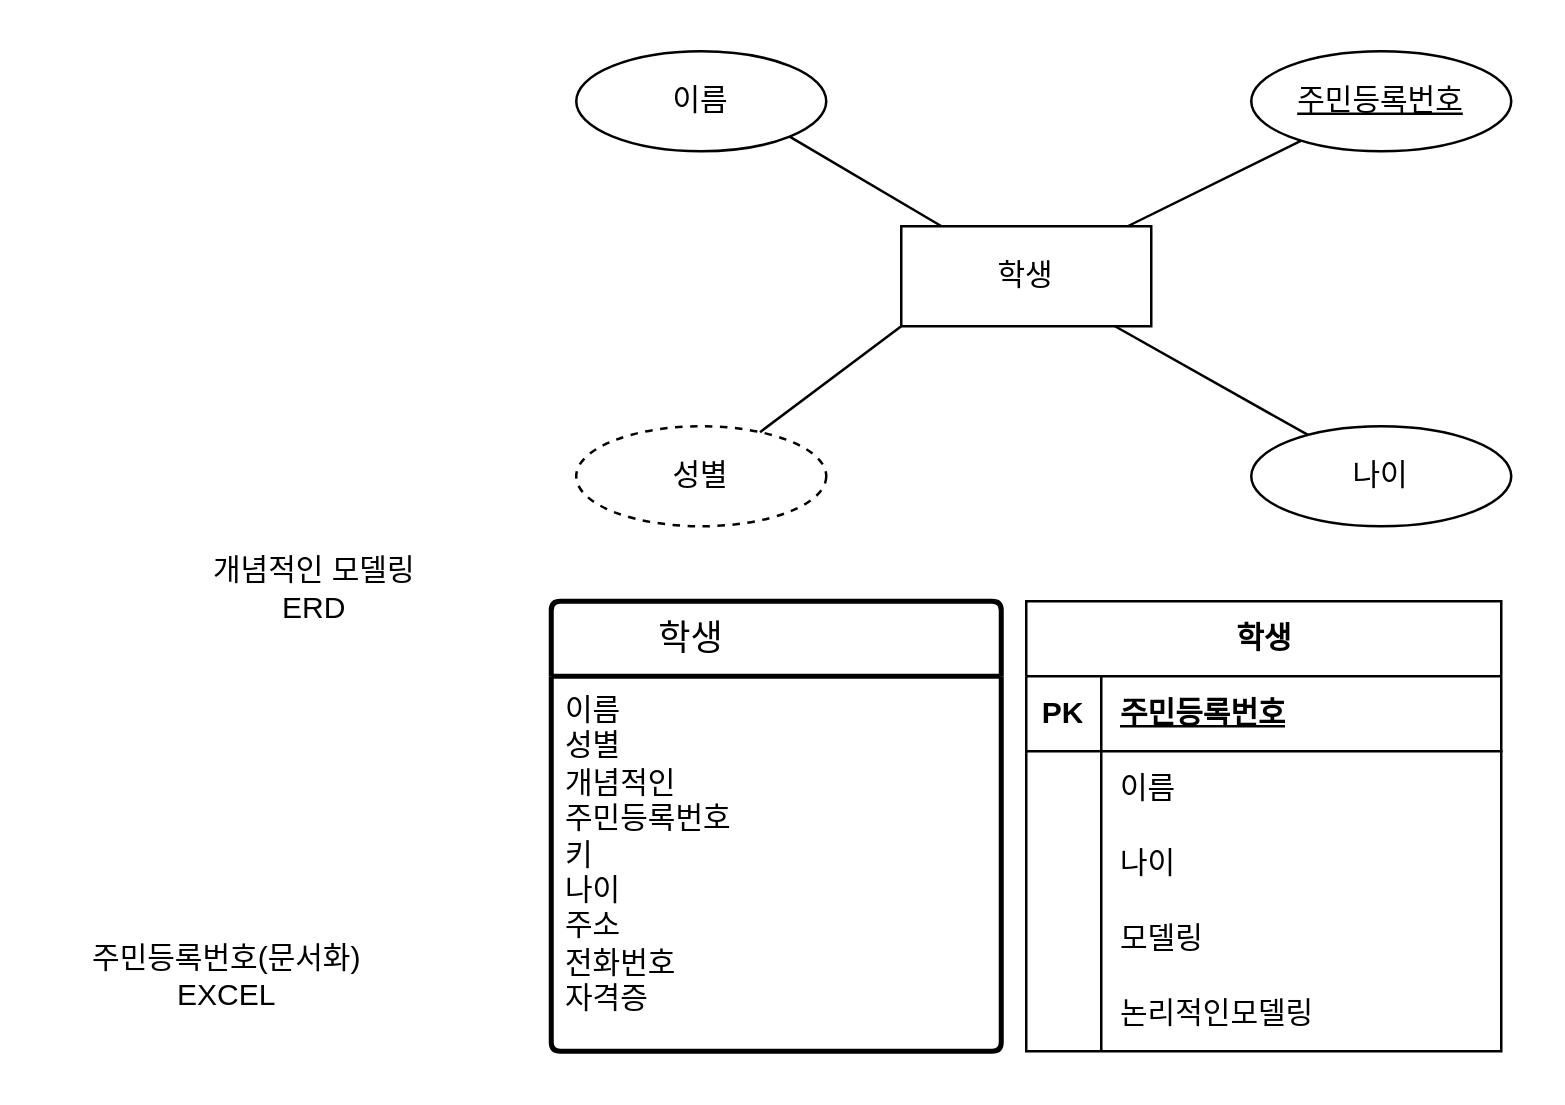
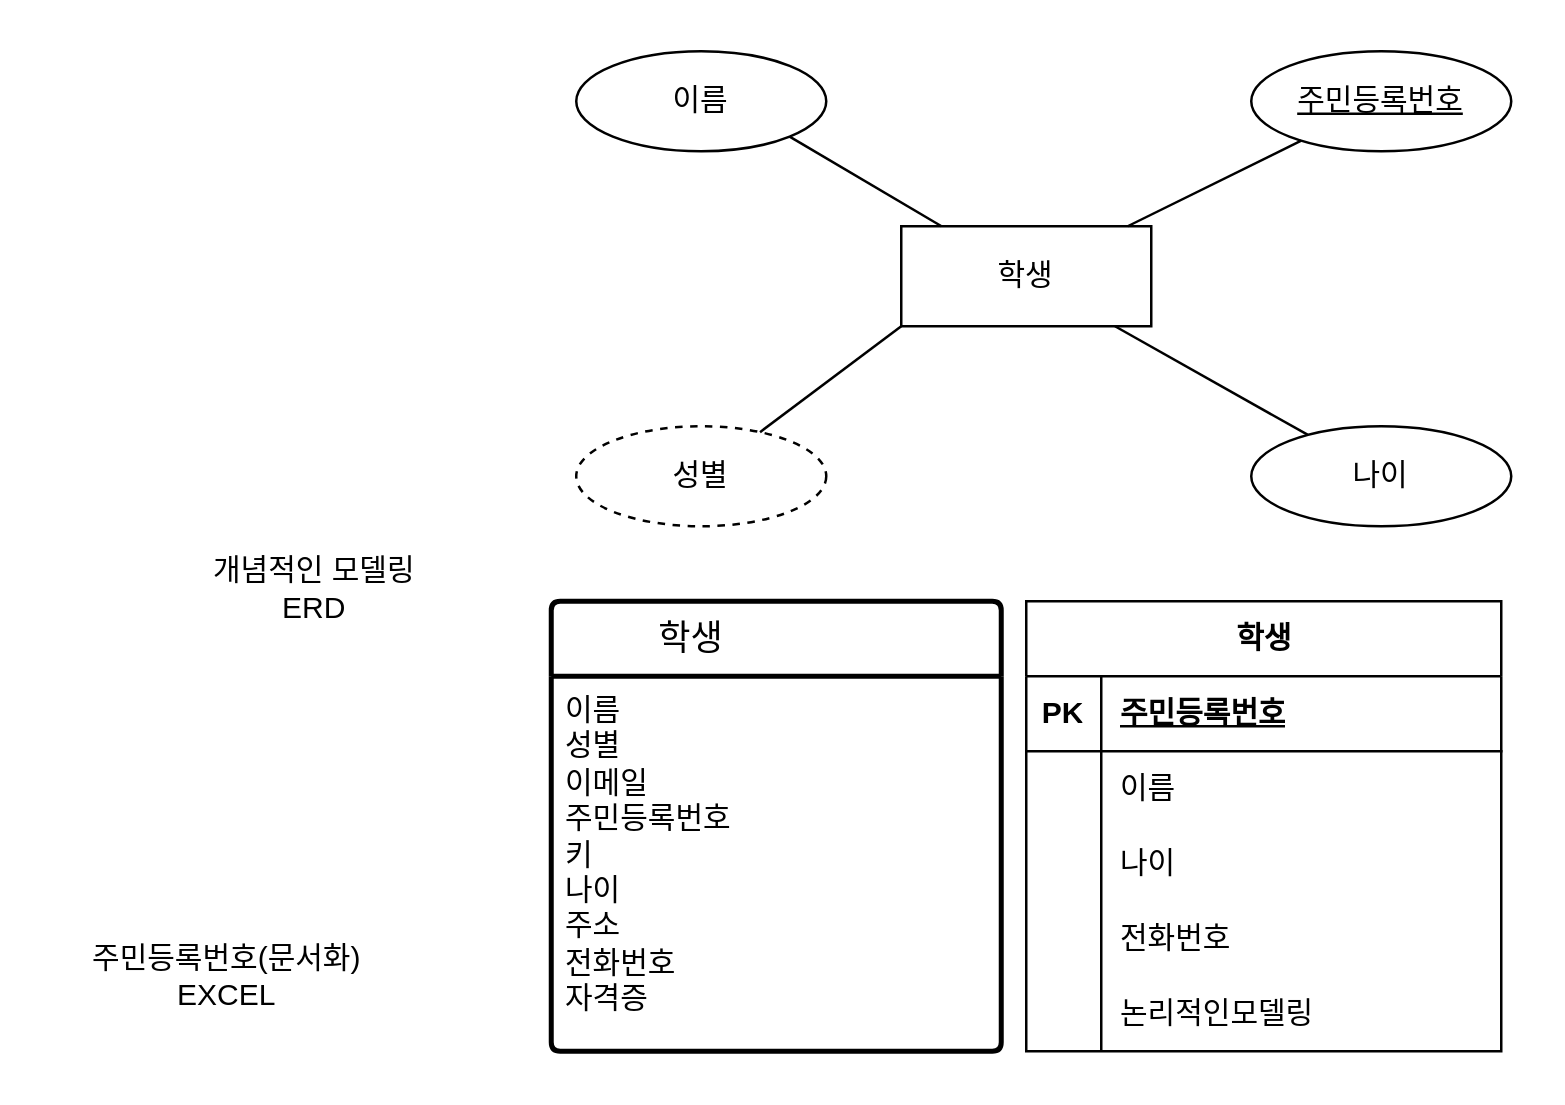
node "이름 성별 개념적인 주민등록번호 키 나이 주소 전화번호 자격증": label "이름 성별 개념적인 주민등록번호 키 나이 주소 전화번호 자격증" -> "이름 성별 이메일 주민등록번호 키 나이 주소 전화번호 자격증"
node "모델링": label "모델링" -> "전화번호"
